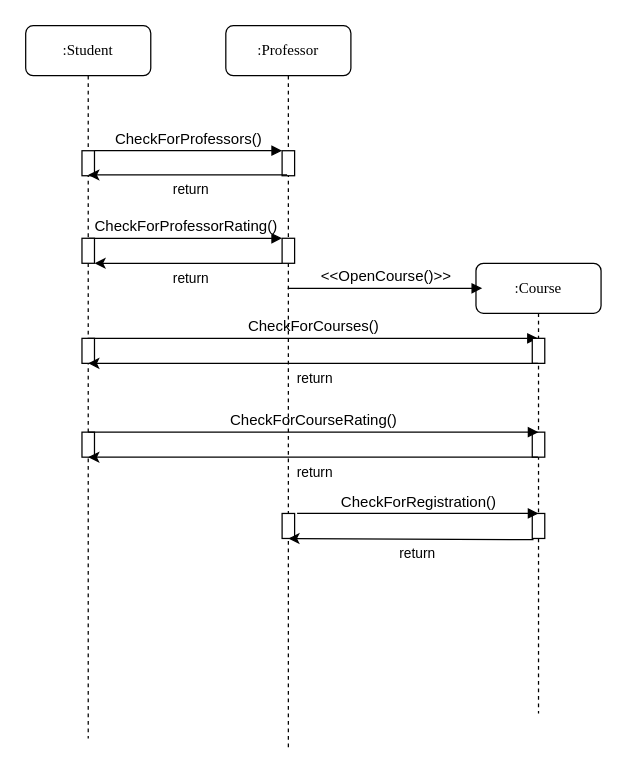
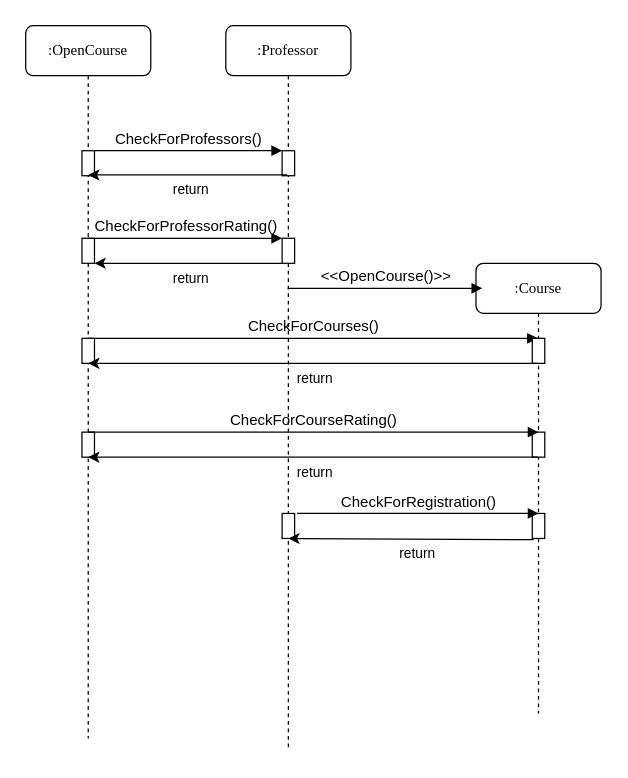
node ":Student": label ":Student" -> ":OpenCourse"
